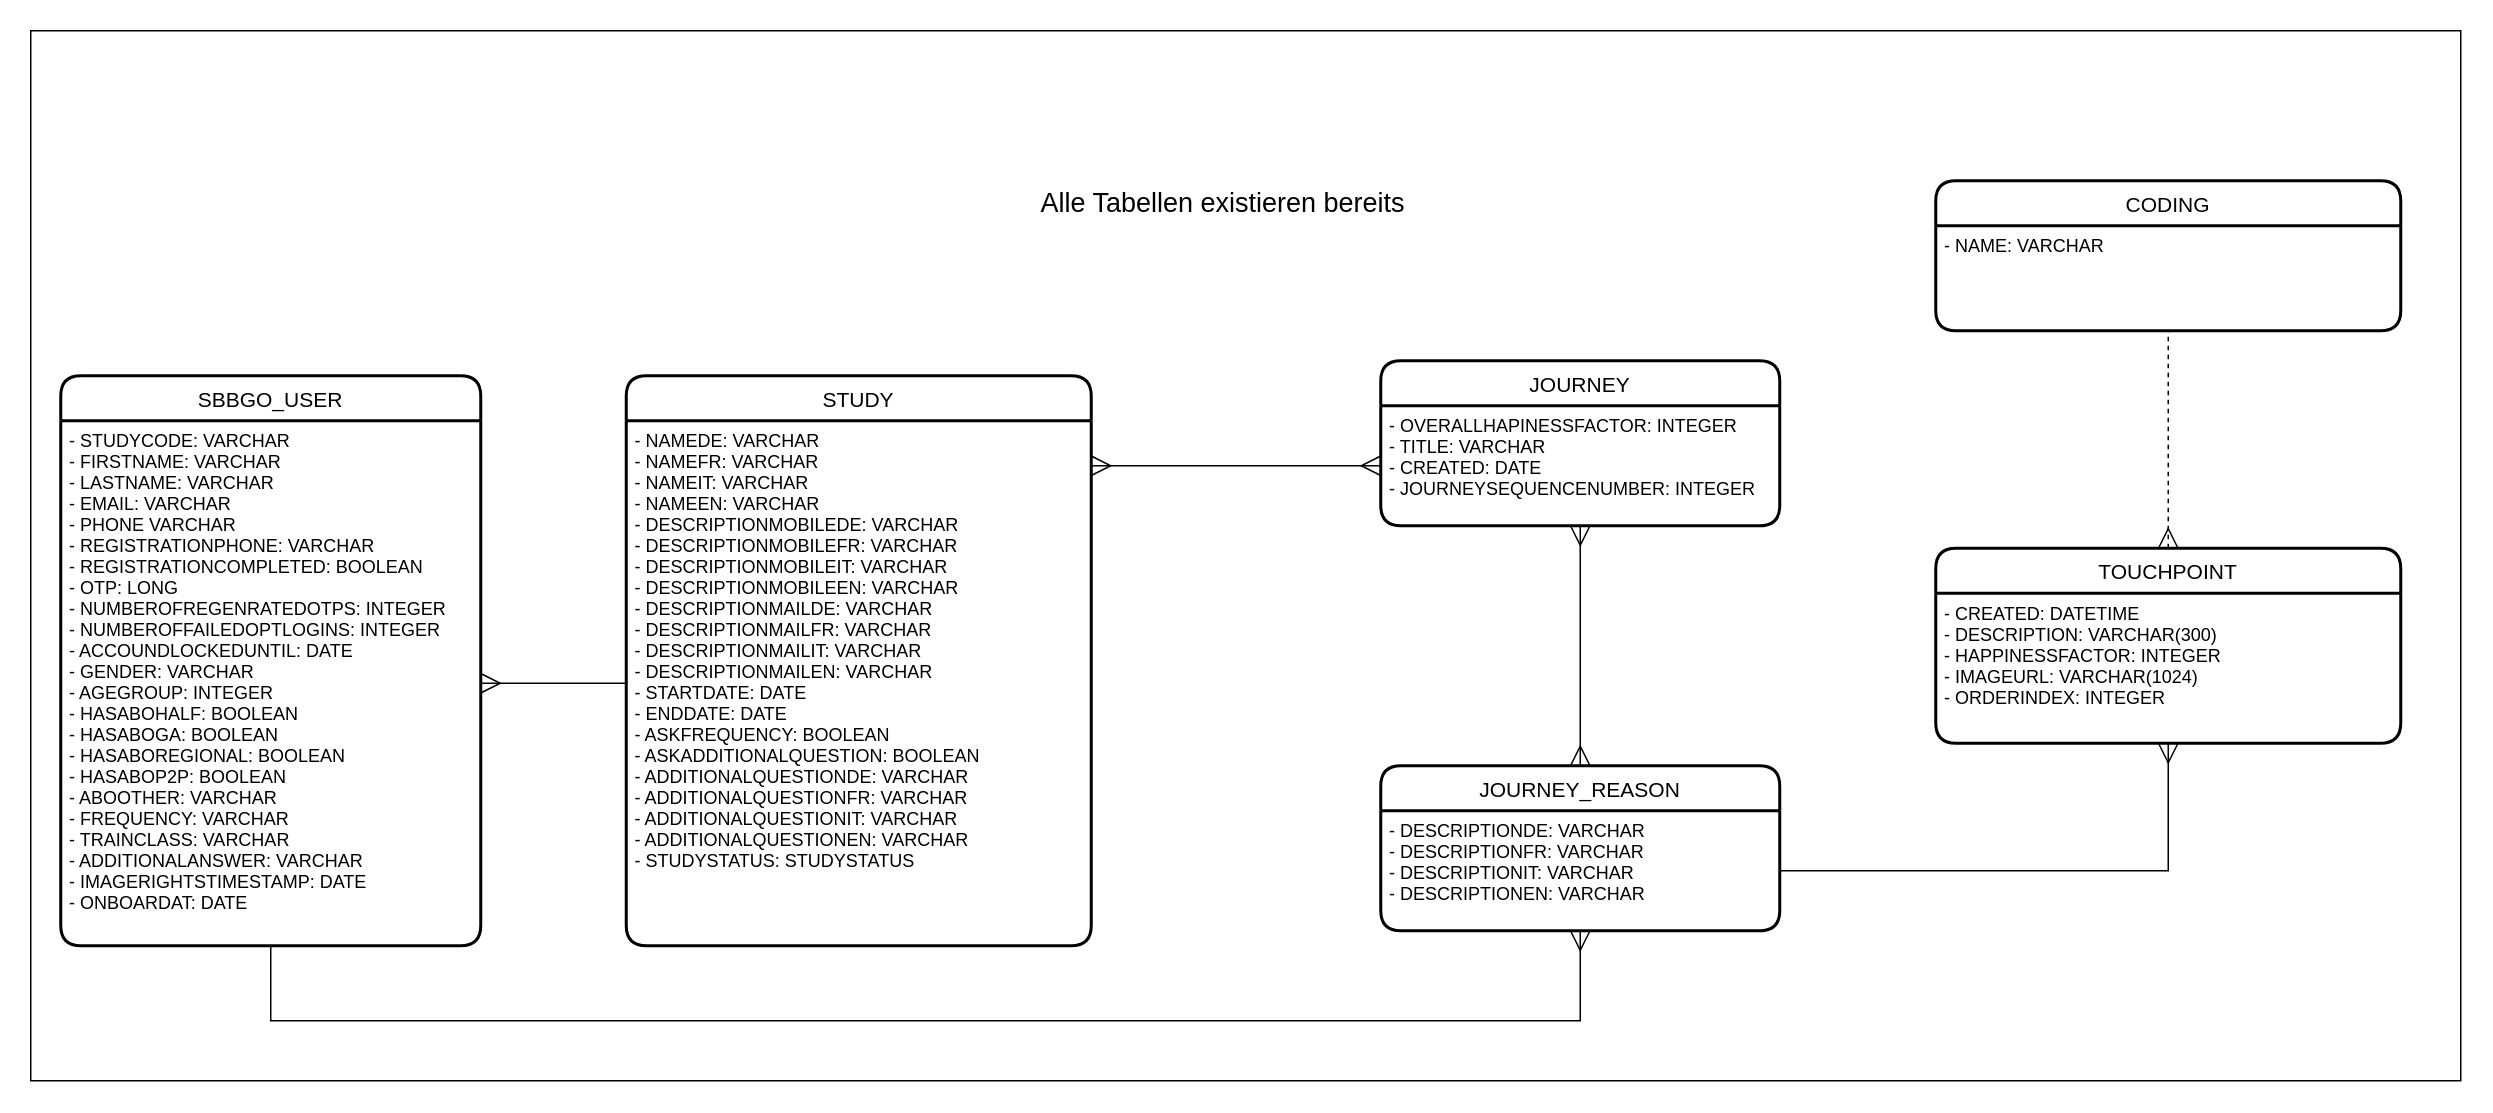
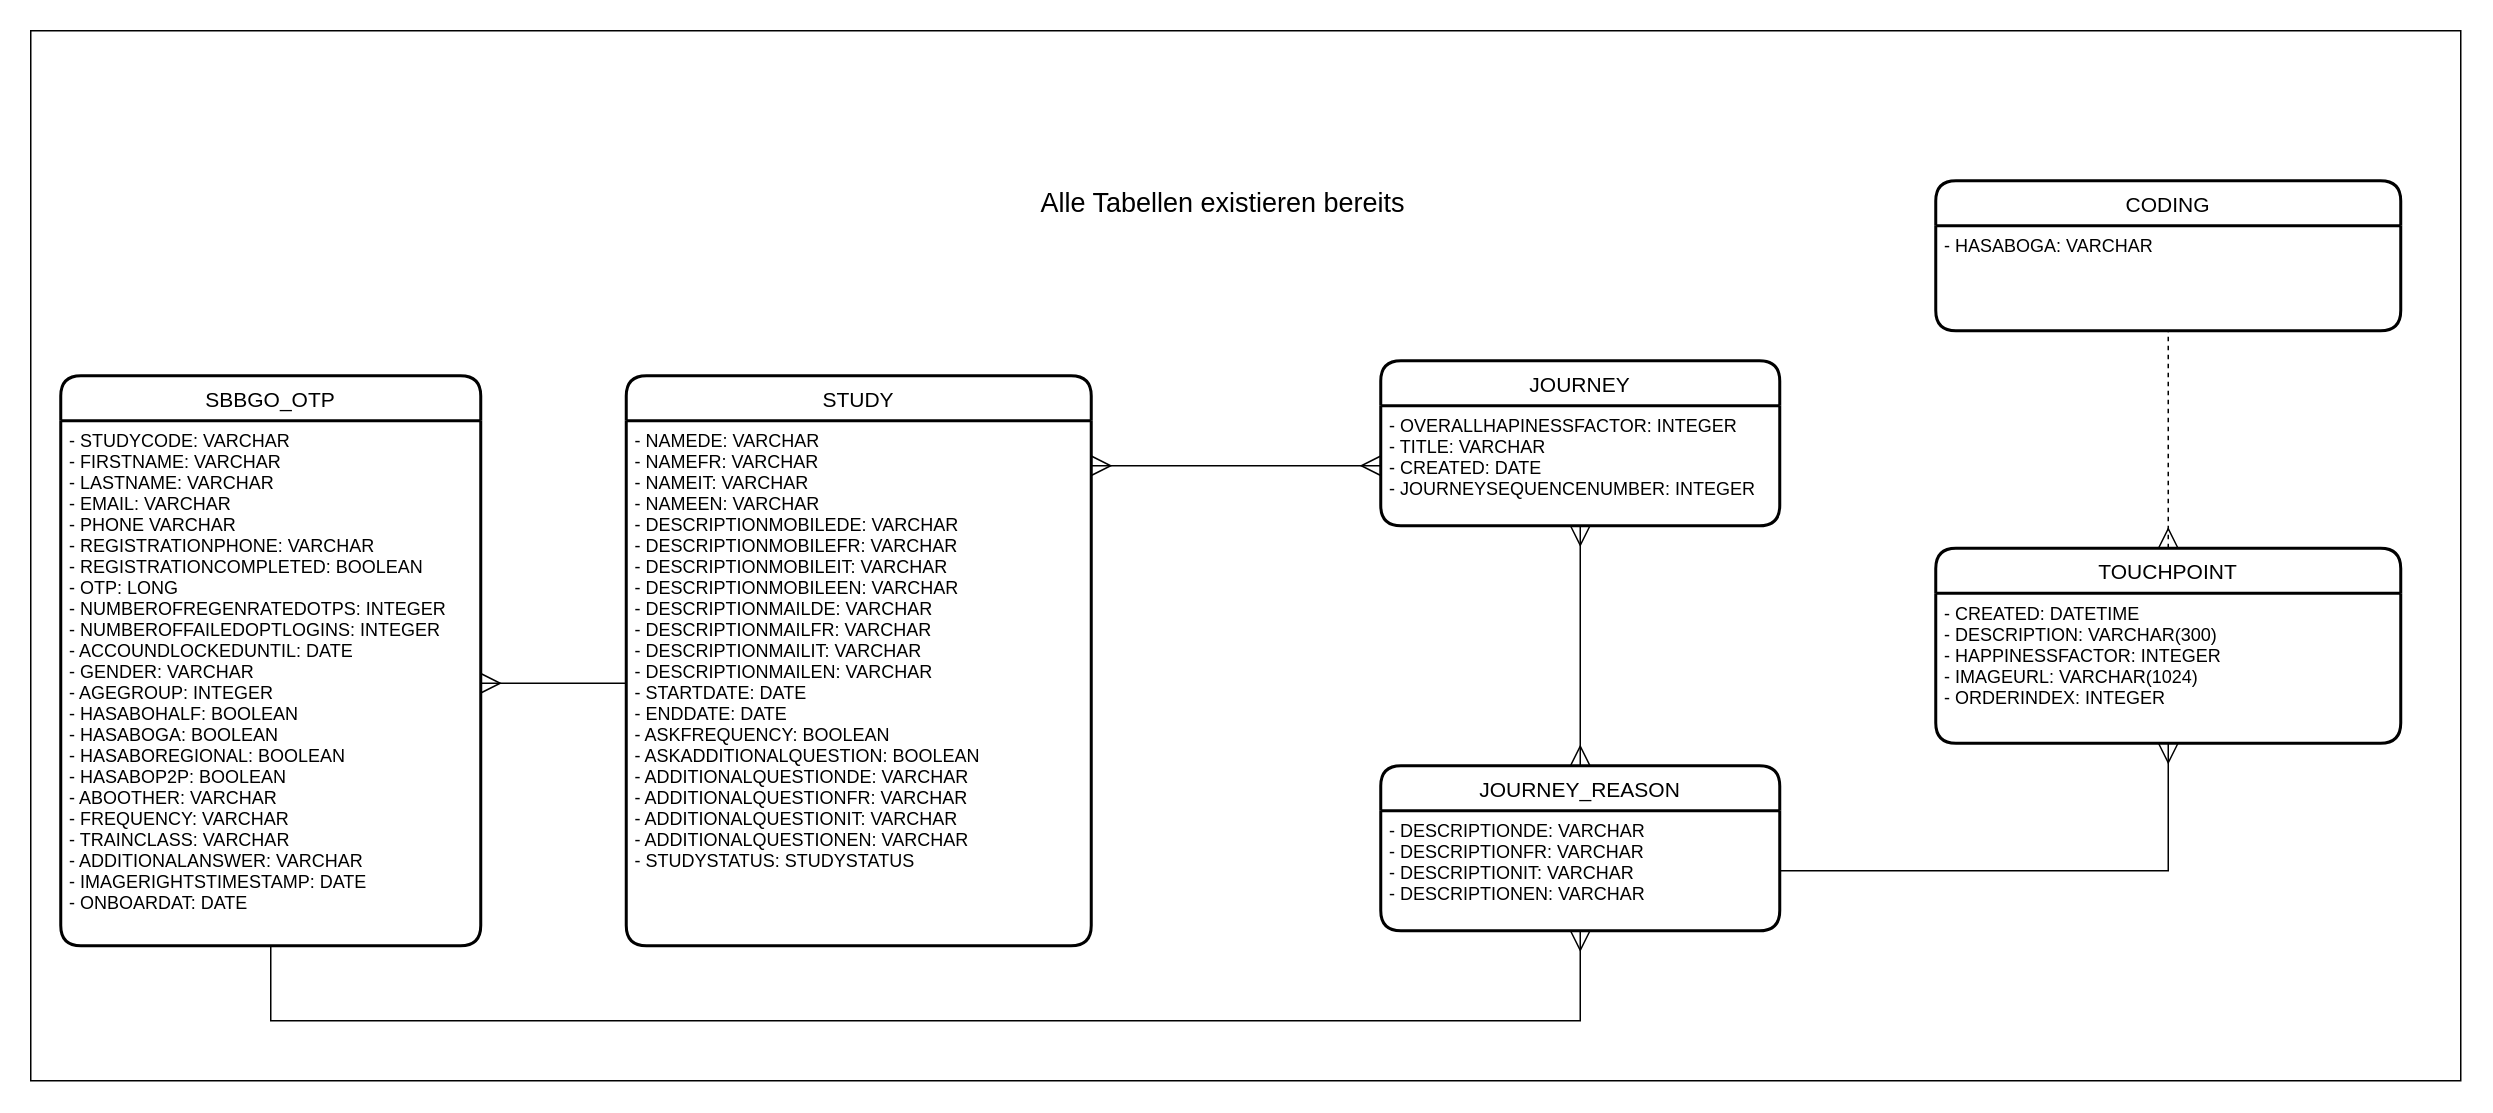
node "- NAME: VARCHAR": label "- NAME: VARCHAR" -> "- HASABOGA: VARCHAR"
node "SBBGO_USER": label "SBBGO_USER" -> "SBBGO_OTP"
